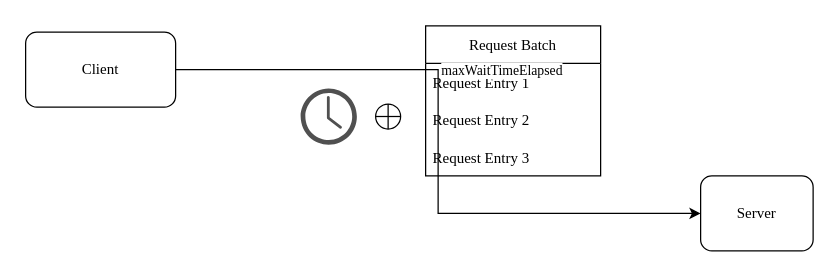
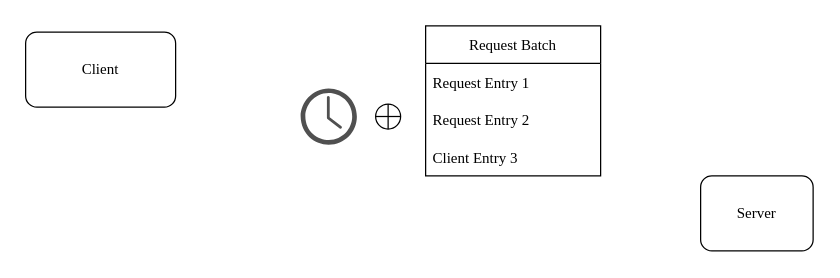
edge "Client" -> "Server": removed, label "maxWaitTimeElapsed"
node "Request Entry 3": label "Request Entry 3" -> "Client Entry 3"
